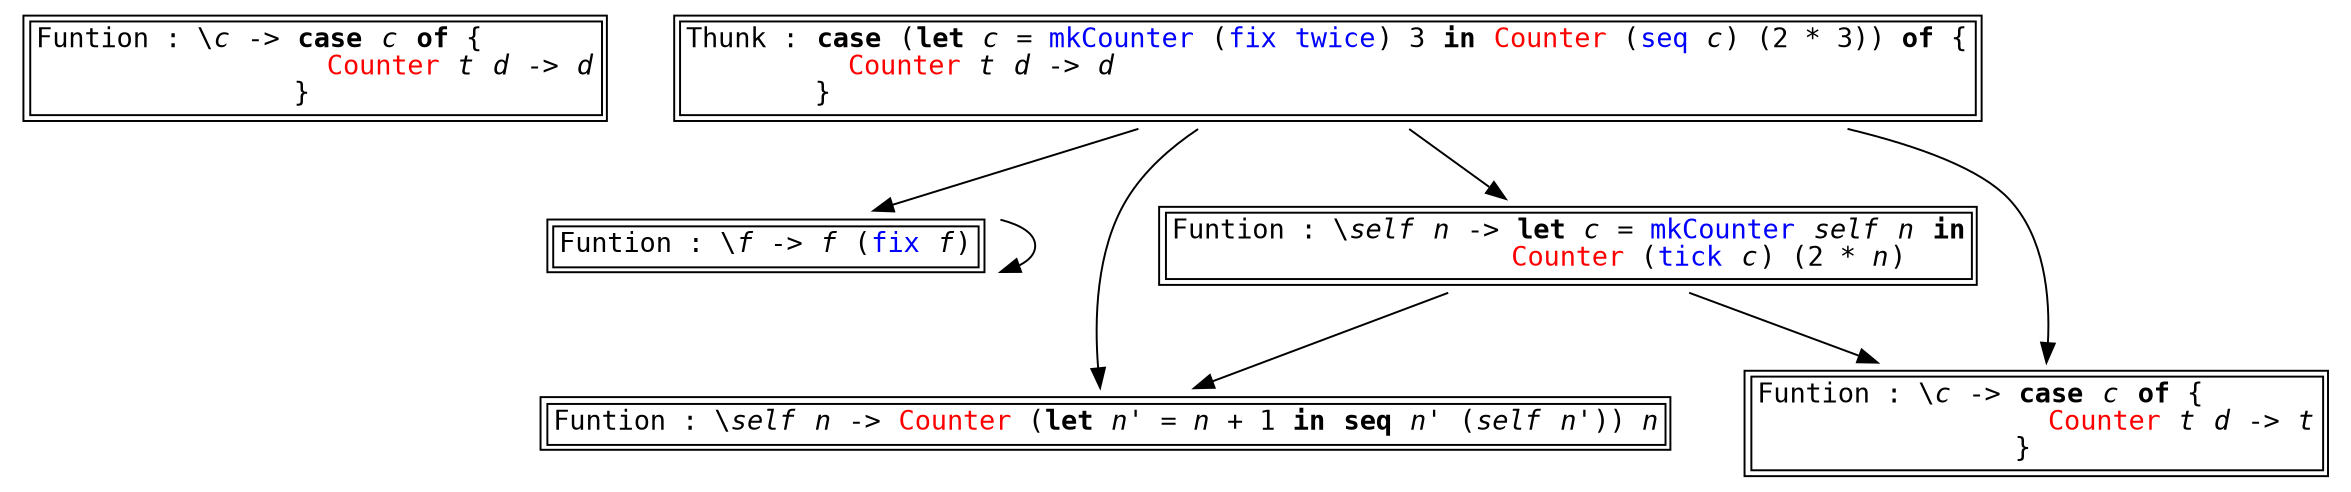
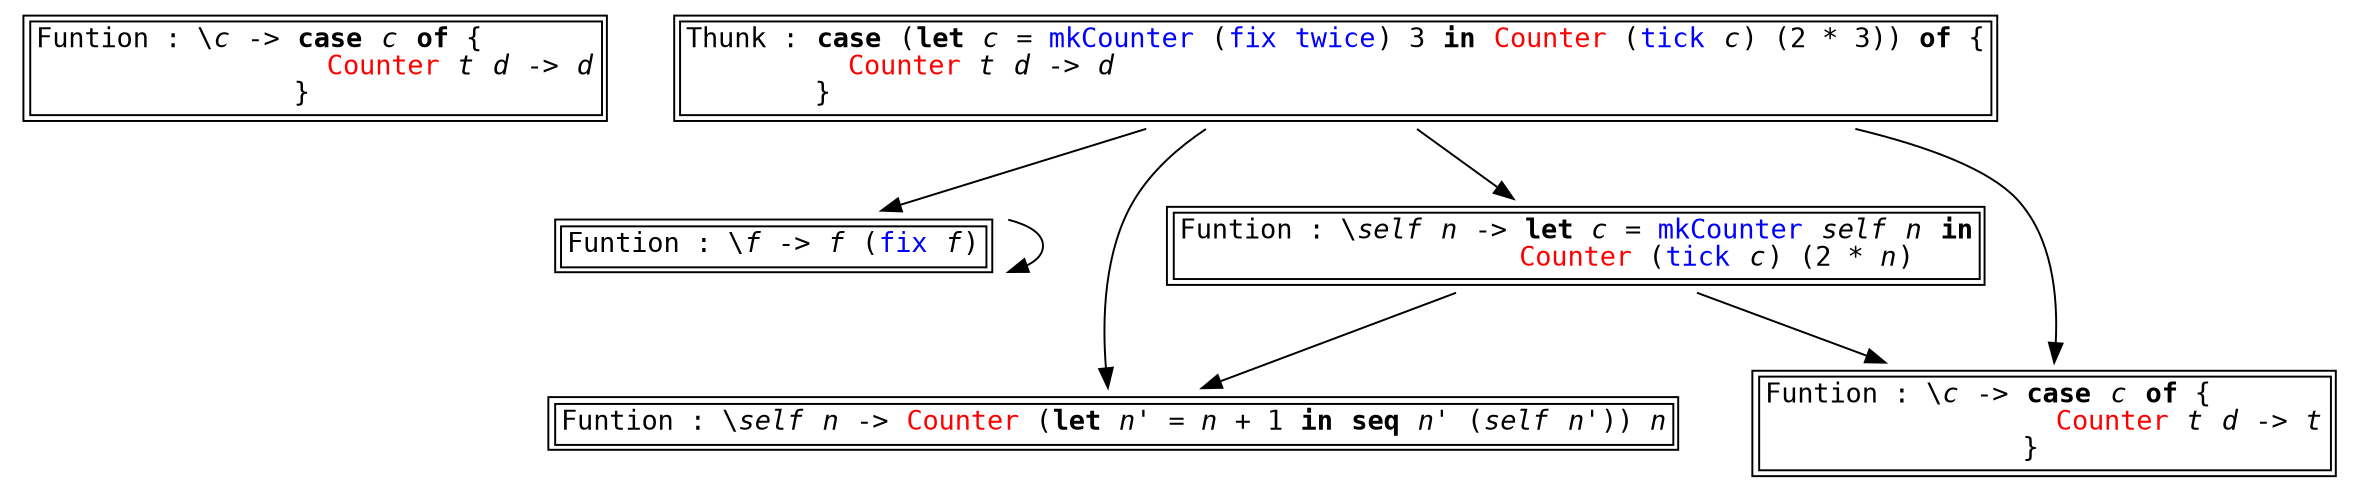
node "Thunk :": text "seq" -> "tick"
